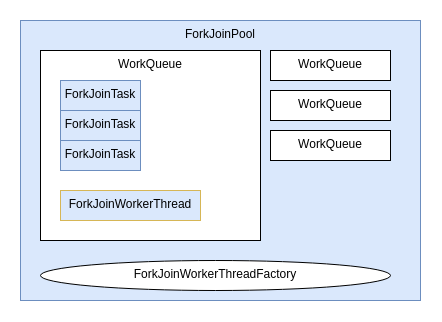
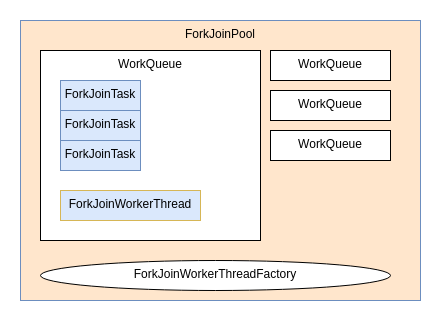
node "ForkJoinPool": fillcolor #dae8fc -> #ffe6cc
